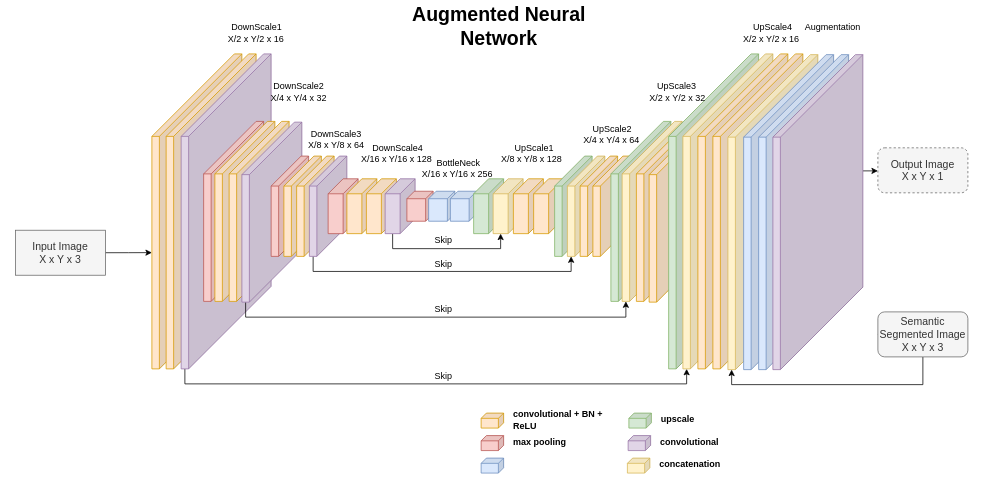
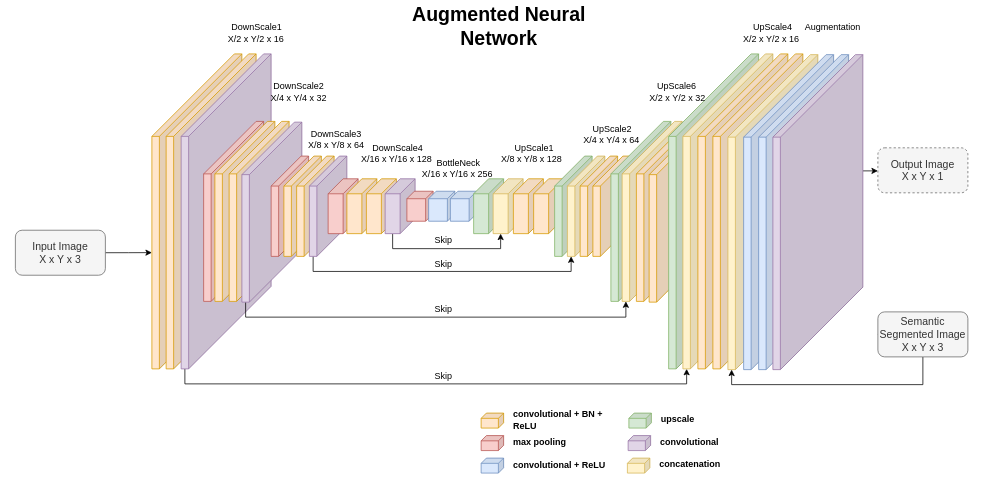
node "UpScale3": label "UpScale3" -> "UpScale6"
node "Input Image X x Y x 3": shape rectangle -> rounded rectangle
node "convolutional + ReLU": added
